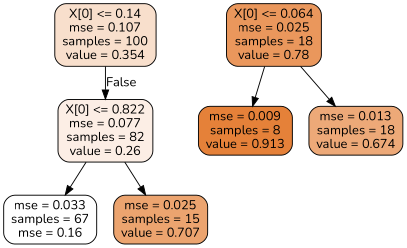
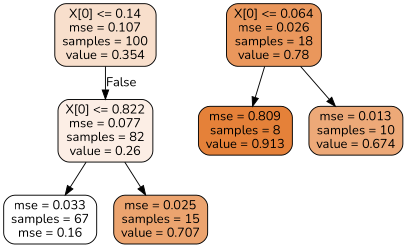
node "X[0] <= 0.064 mse = 0.025 samples = 18 value = 0.78": label "X[0] <= 0.064 mse = 0.025 samples = 18 value = 0.78" -> "X[0] <= 0.064 mse = 0.026 samples = 18 value = 0.78"
node "mse = 0.009 samples = 8 value = 0.913": label "mse = 0.009 samples = 8 value = 0.913" -> "mse = 0.809 samples = 8 value = 0.913"
node "mse = 0.013 samples = 18 value = 0.674": label "mse = 0.013 samples = 18 value = 0.674" -> "mse = 0.013 samples = 10 value = 0.674"
